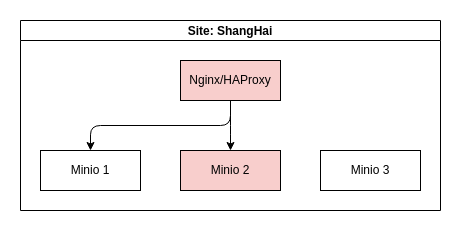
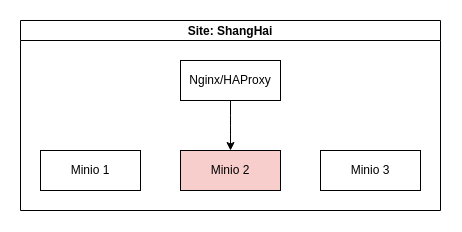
node "Nginx/HAProxy": fillcolor #f8cecc -> #ffffff
edge "Nginx/HAProxy" -> "Minio 1": removed
